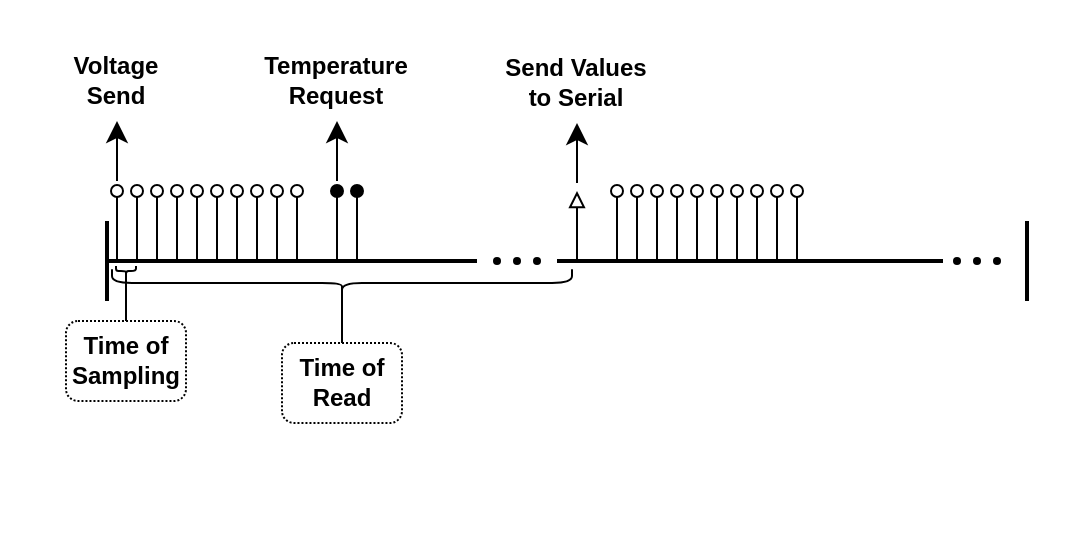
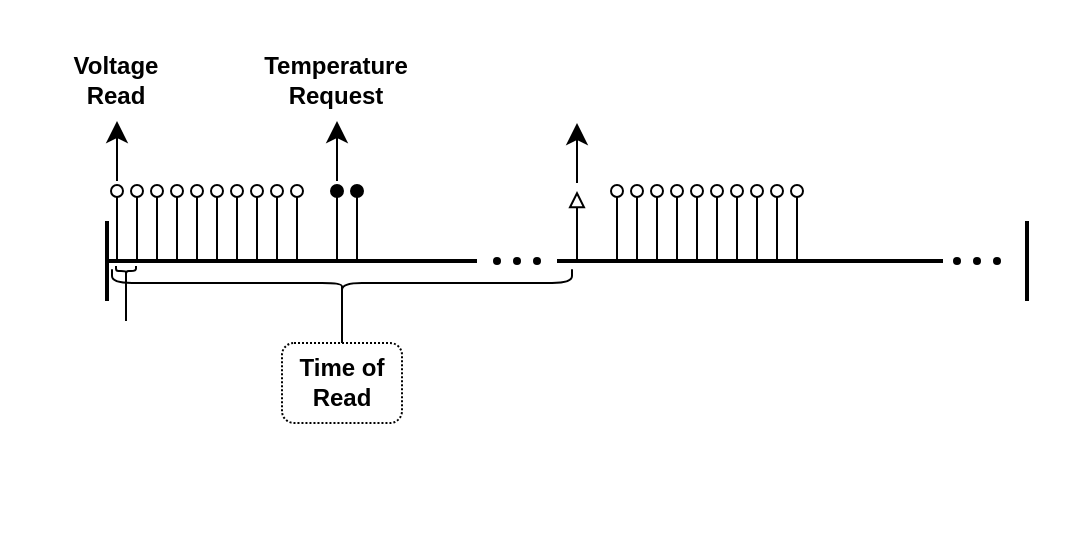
node "Voltage Send": label "Voltage Send" -> "Voltage Read"
node "Send Values to Serial": removed
node "Time of Sampling": removed
